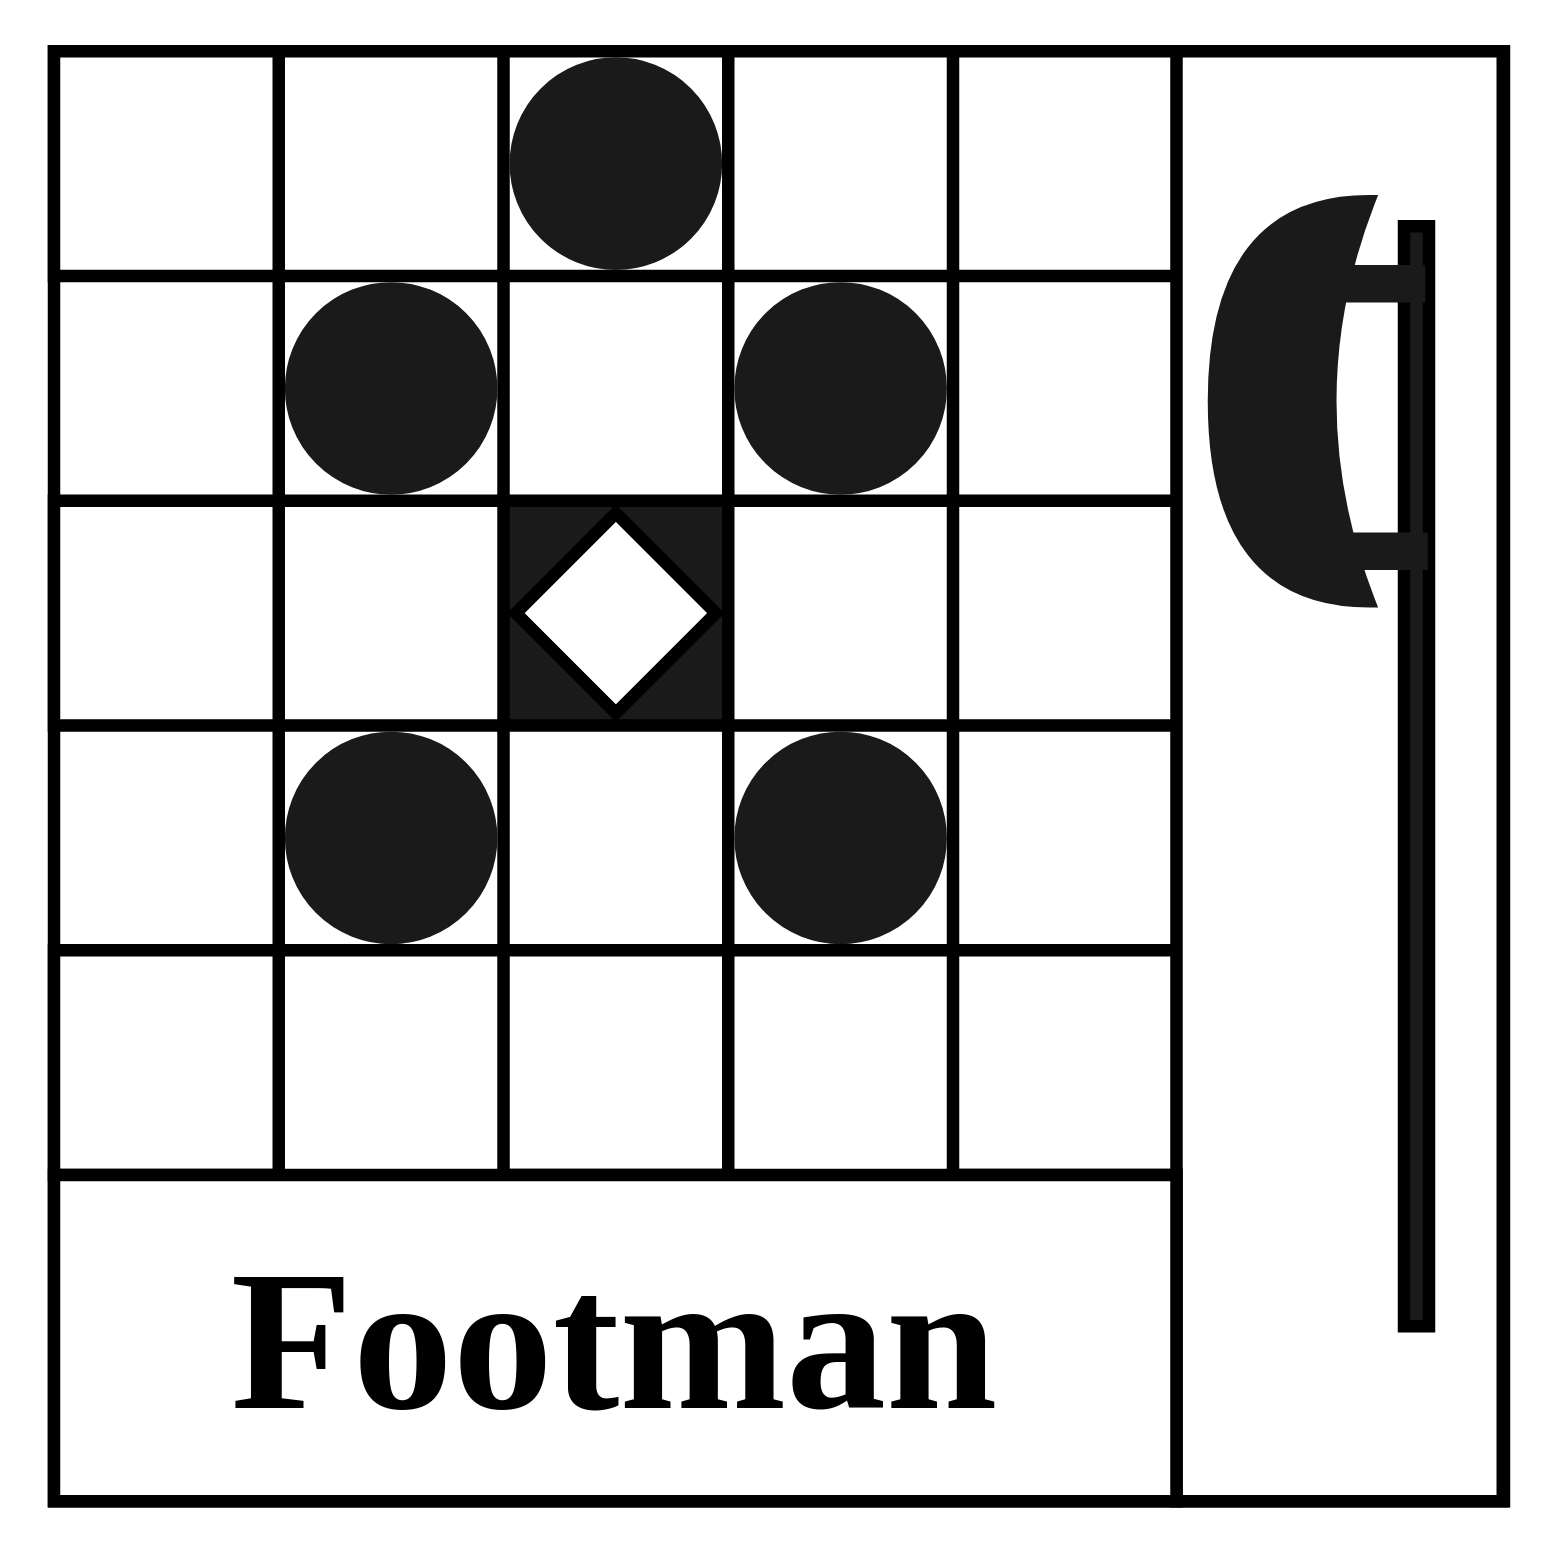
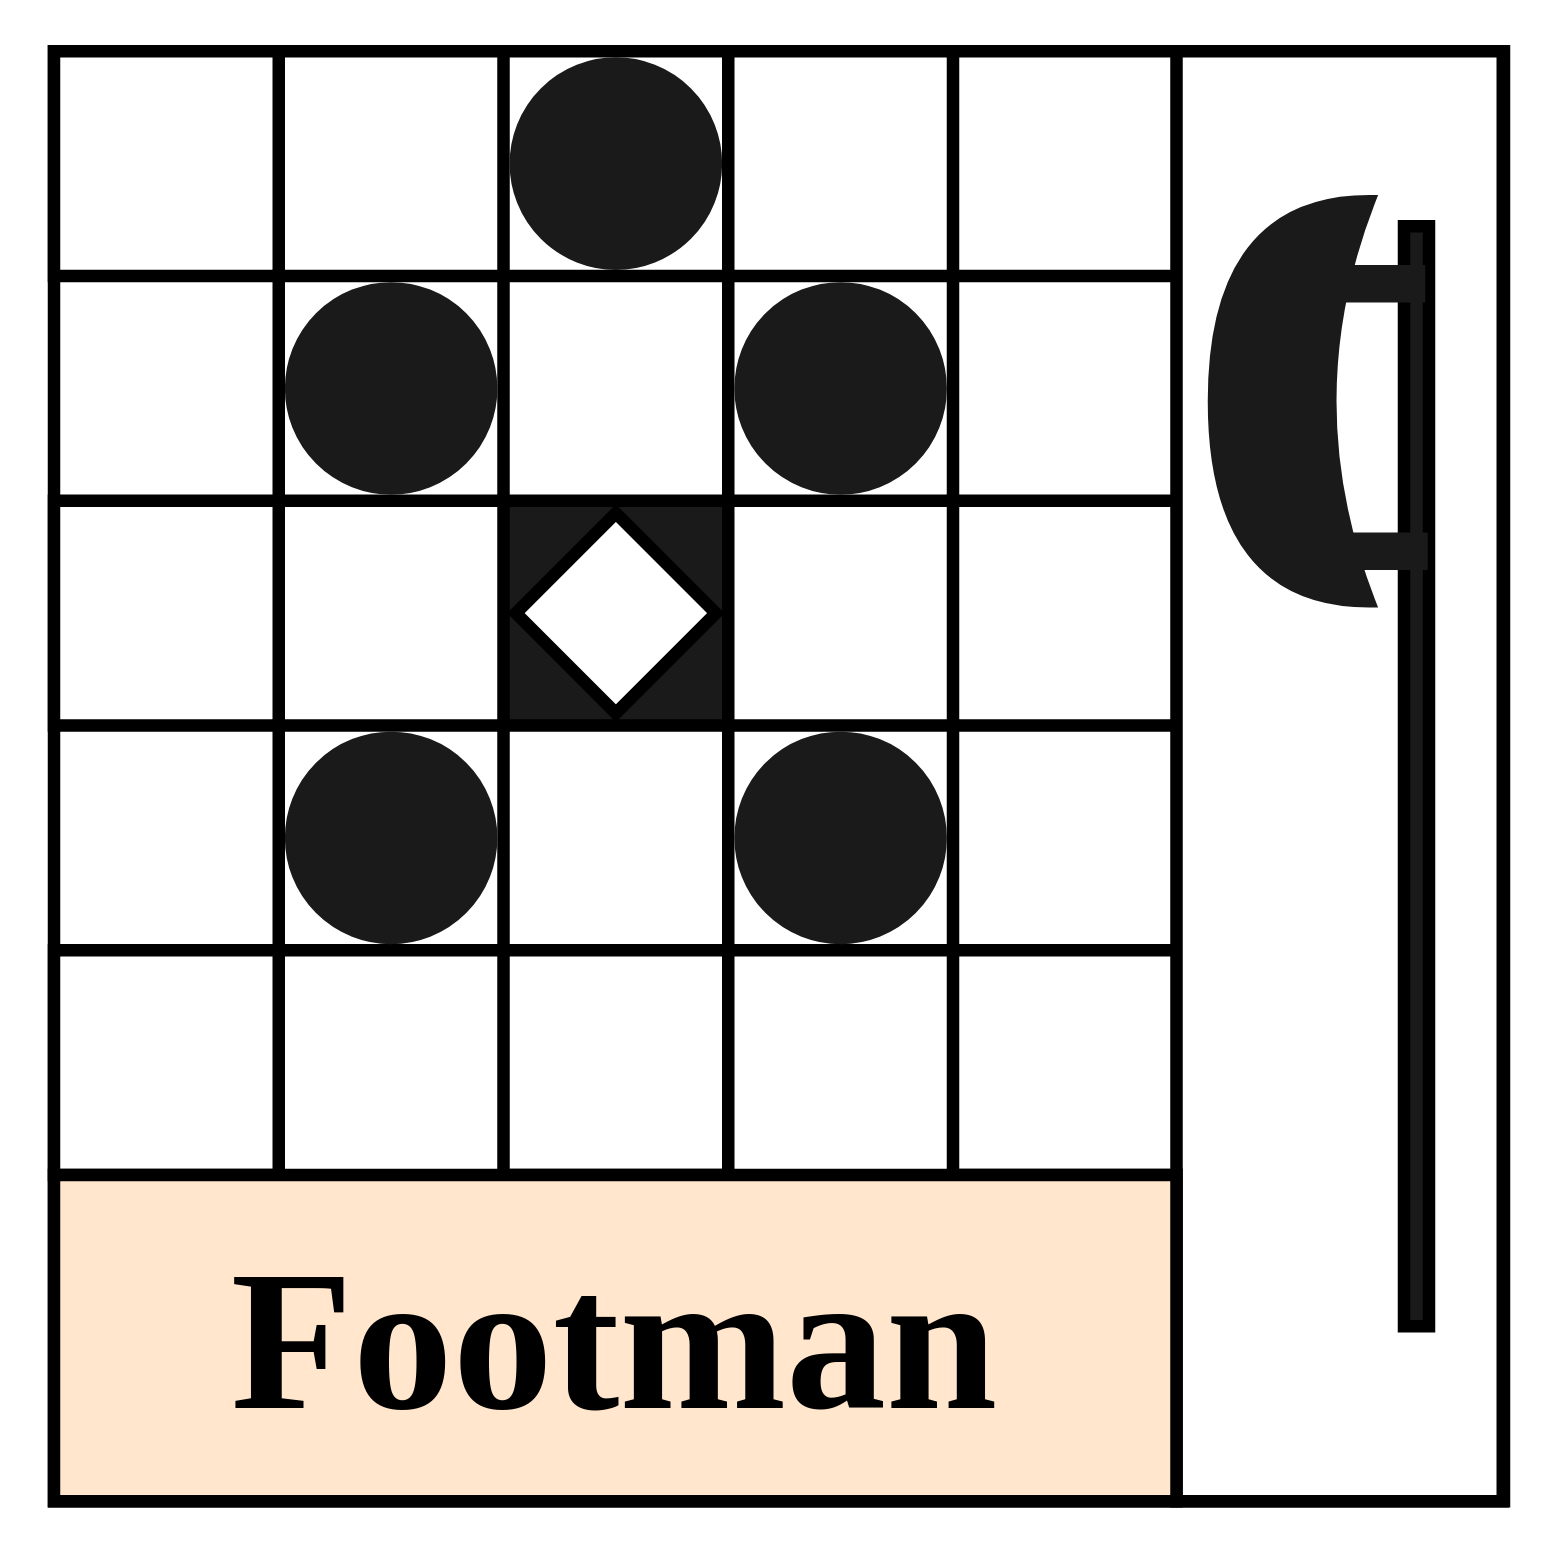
node "Footman": fillcolor #ffffff -> #ffe6cc
